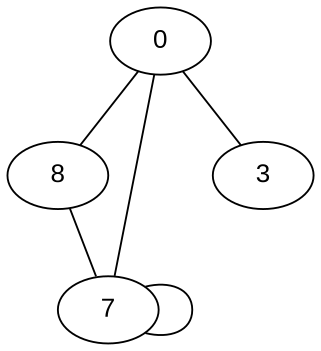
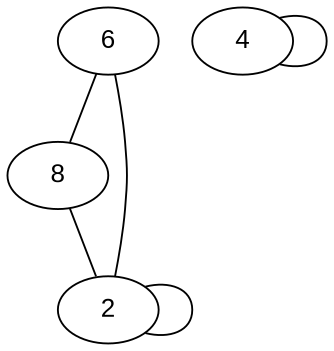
node "0": label "0" -> "6"
node "4": added
node "3": removed
node "7": label "7" -> "2"
